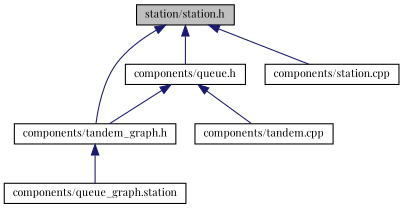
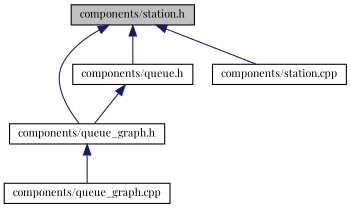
node "station/station.h": label "station/station.h" -> "components/station.h"
node "components/tandem_graph.h": label "components/tandem_graph.h" -> "components/queue_graph.h"
node "components/tandem.cpp": removed
node "components/queue_graph.station": label "components/queue_graph.station" -> "components/queue_graph.cpp"
